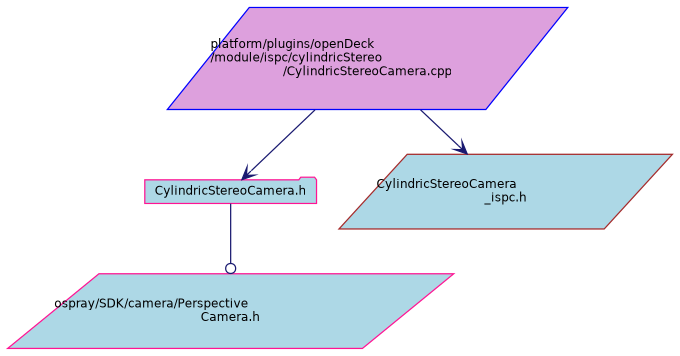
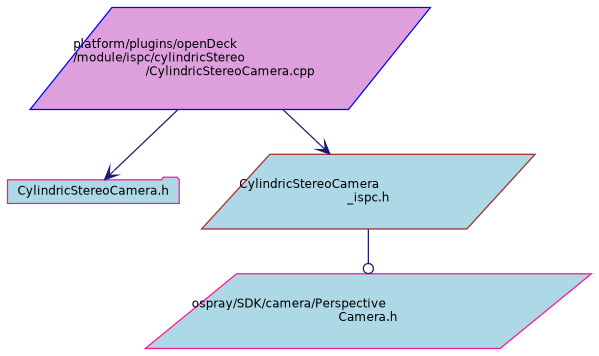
edge "CylindricStereoCamera.h" -> "ospray/SDK/camera/Perspective Camera.h": now "CylindricStereoCamera _ispc.h" -> "ospray/SDK/camera/Perspective Camera.h"
